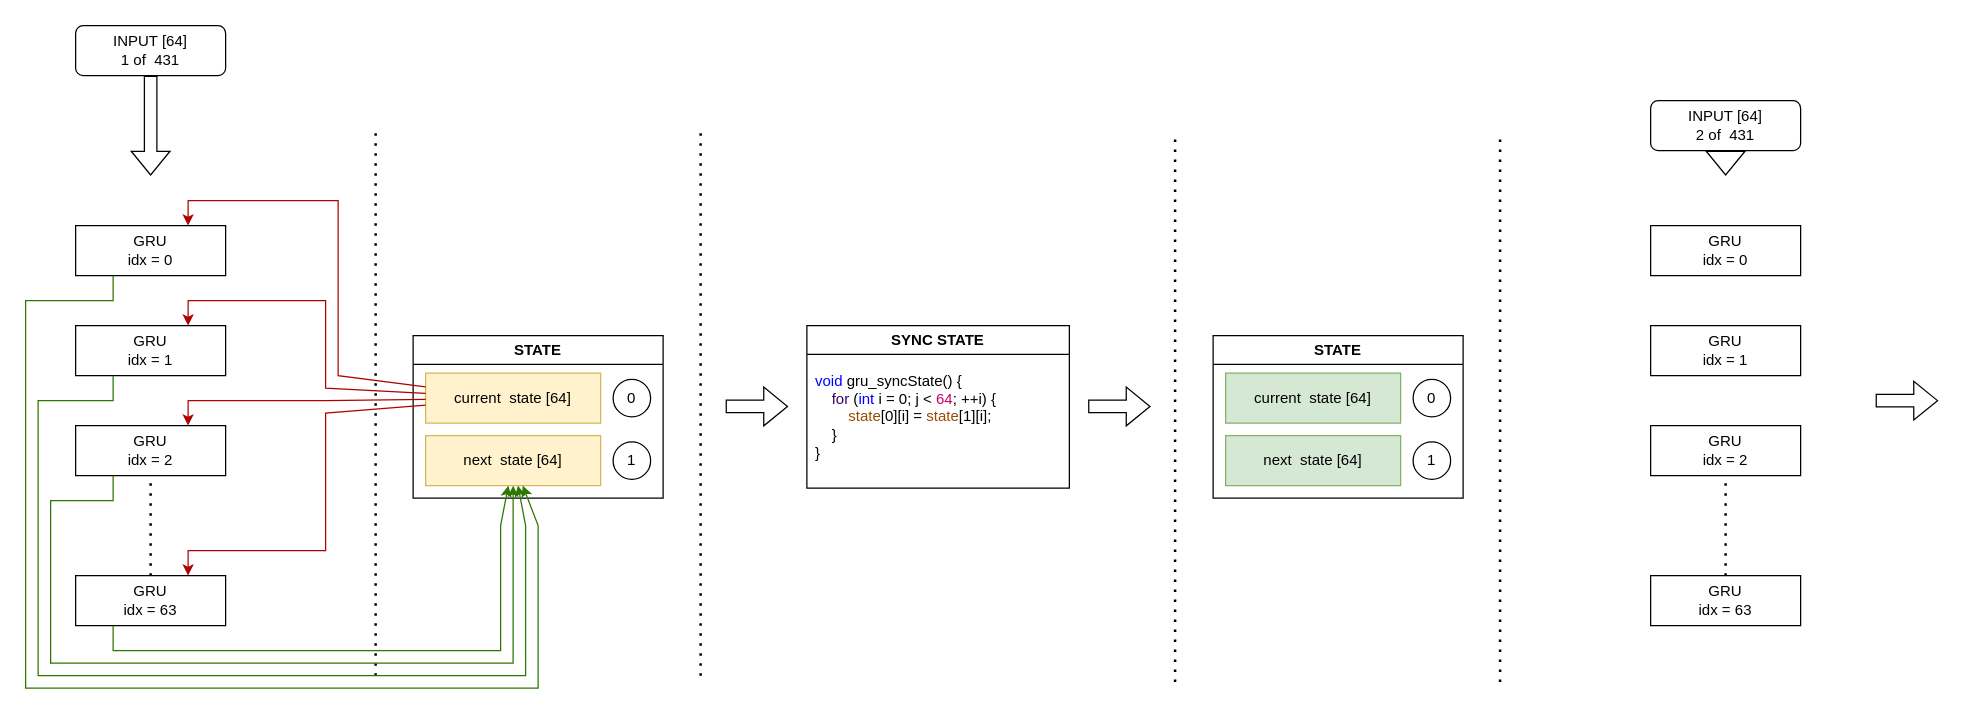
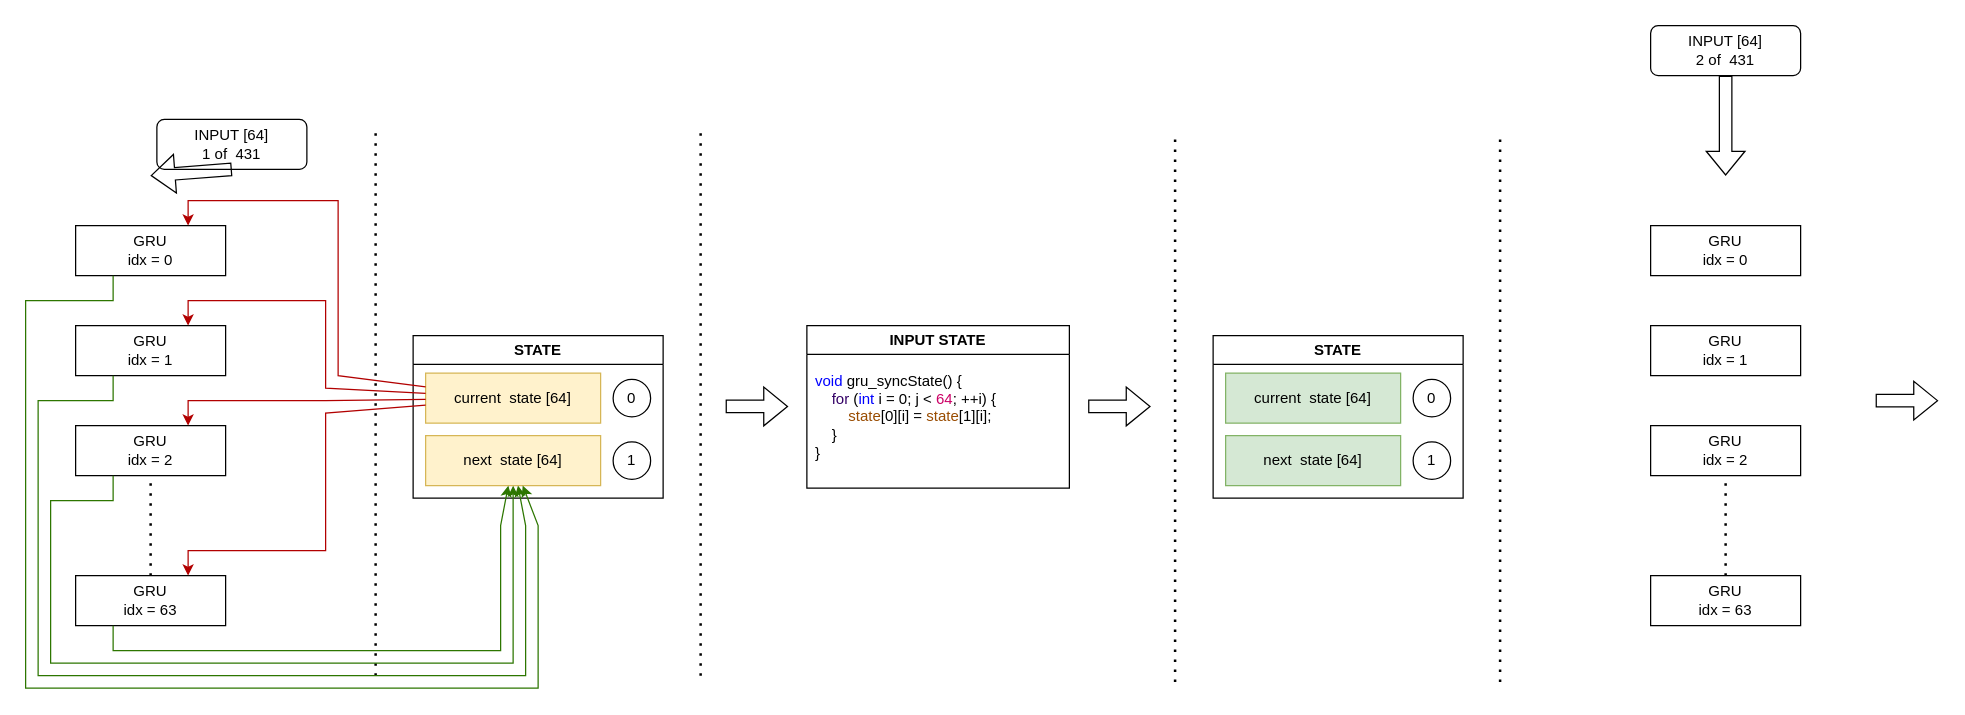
node "INPUT [64] 1 of 431": moved (151, 51) -> (232, 144)
node "INPUT [64] 2 of 431": moved (1726, 126) -> (1726, 51)
node "SYNC STATE": label "SYNC STATE" -> "INPUT STATE"
